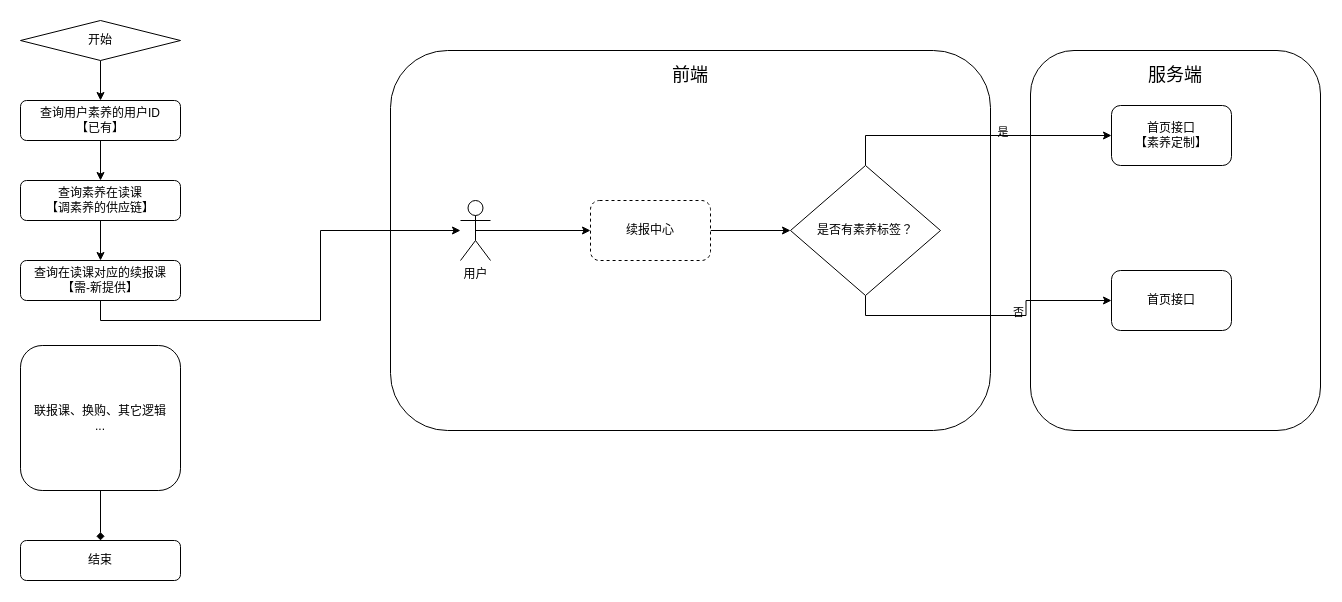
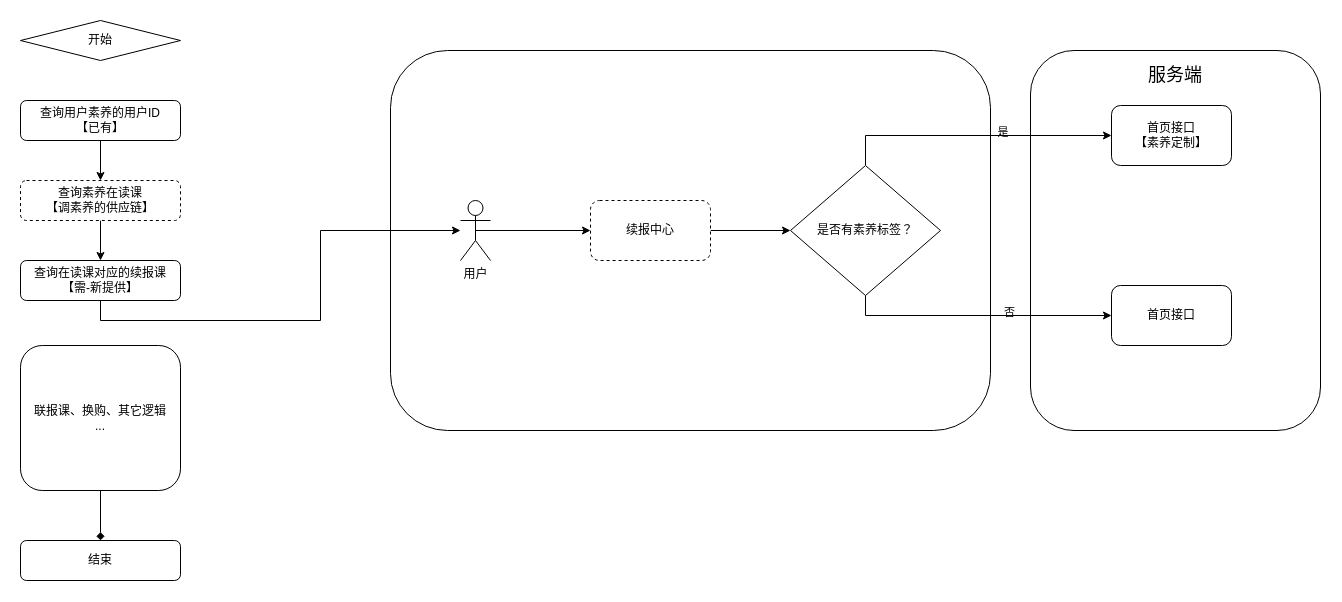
node "前端": removed
edge "开始" -> "查询用户素养的用户ID 【已有】": removed
node "查询素养在读课 【调素养的供应链】": style solid -> dashed
node "首页接口": moved (1172, 301) -> (1172, 316)
